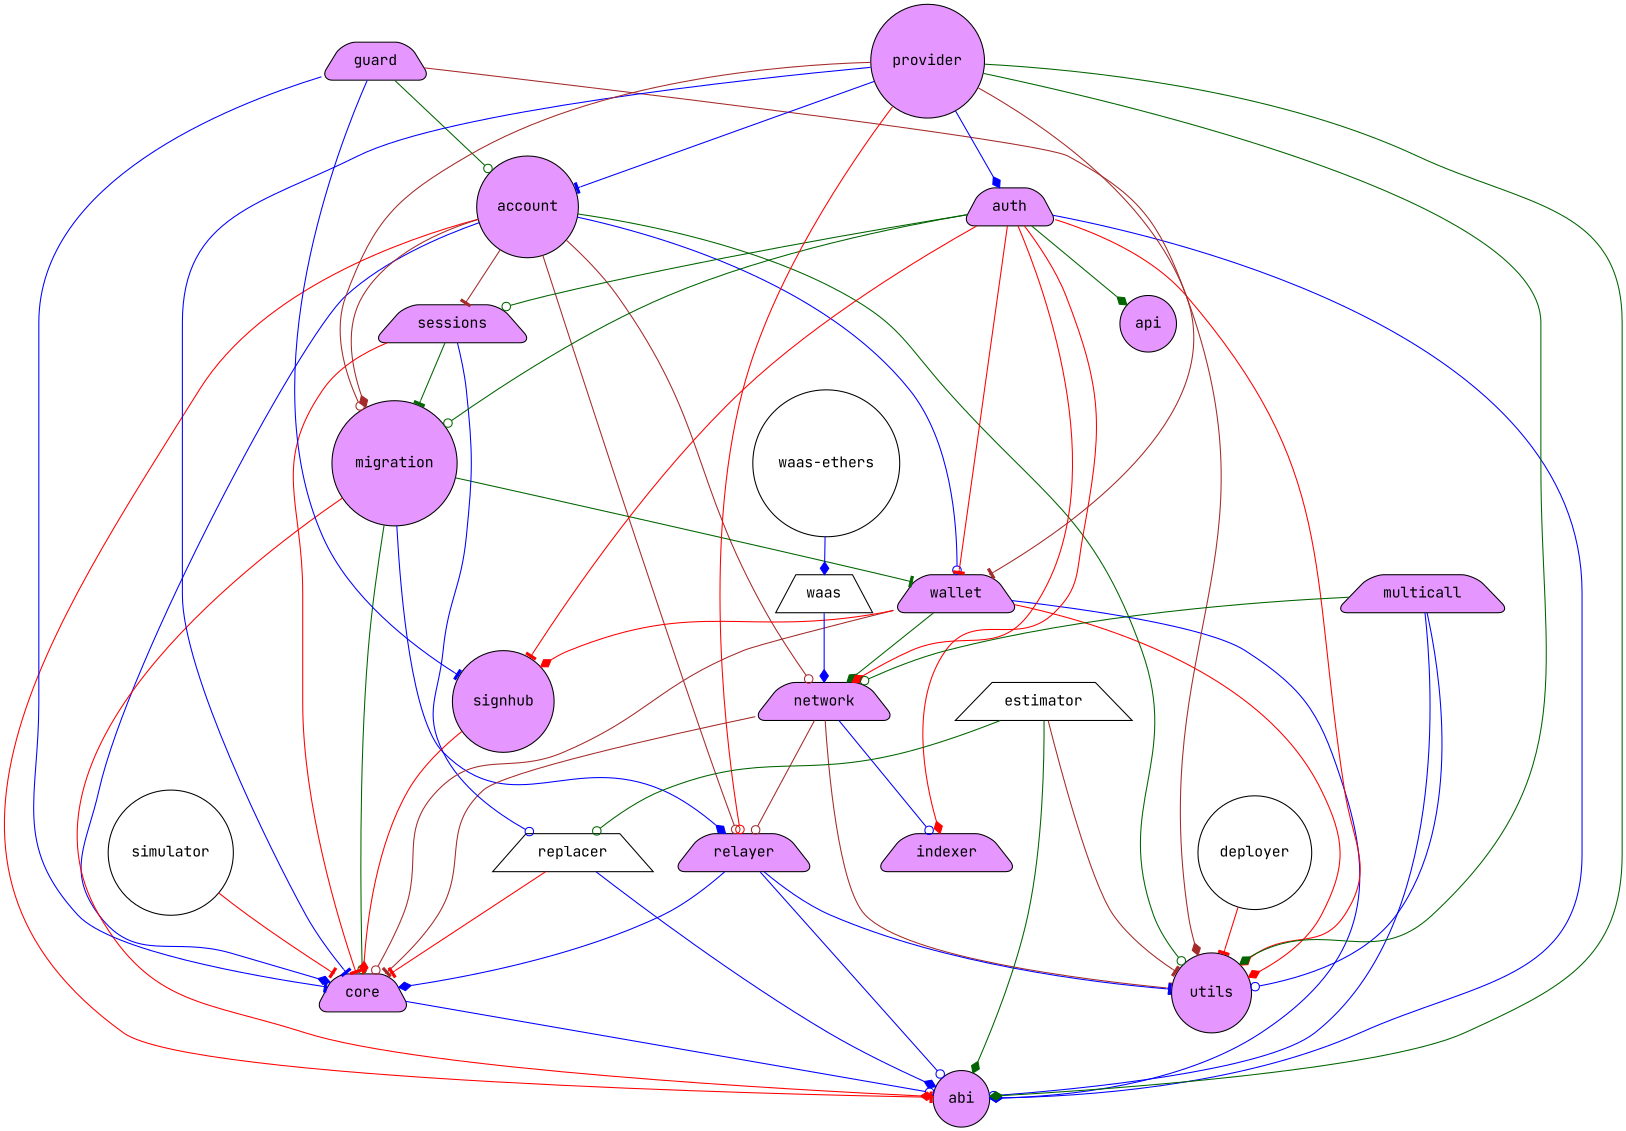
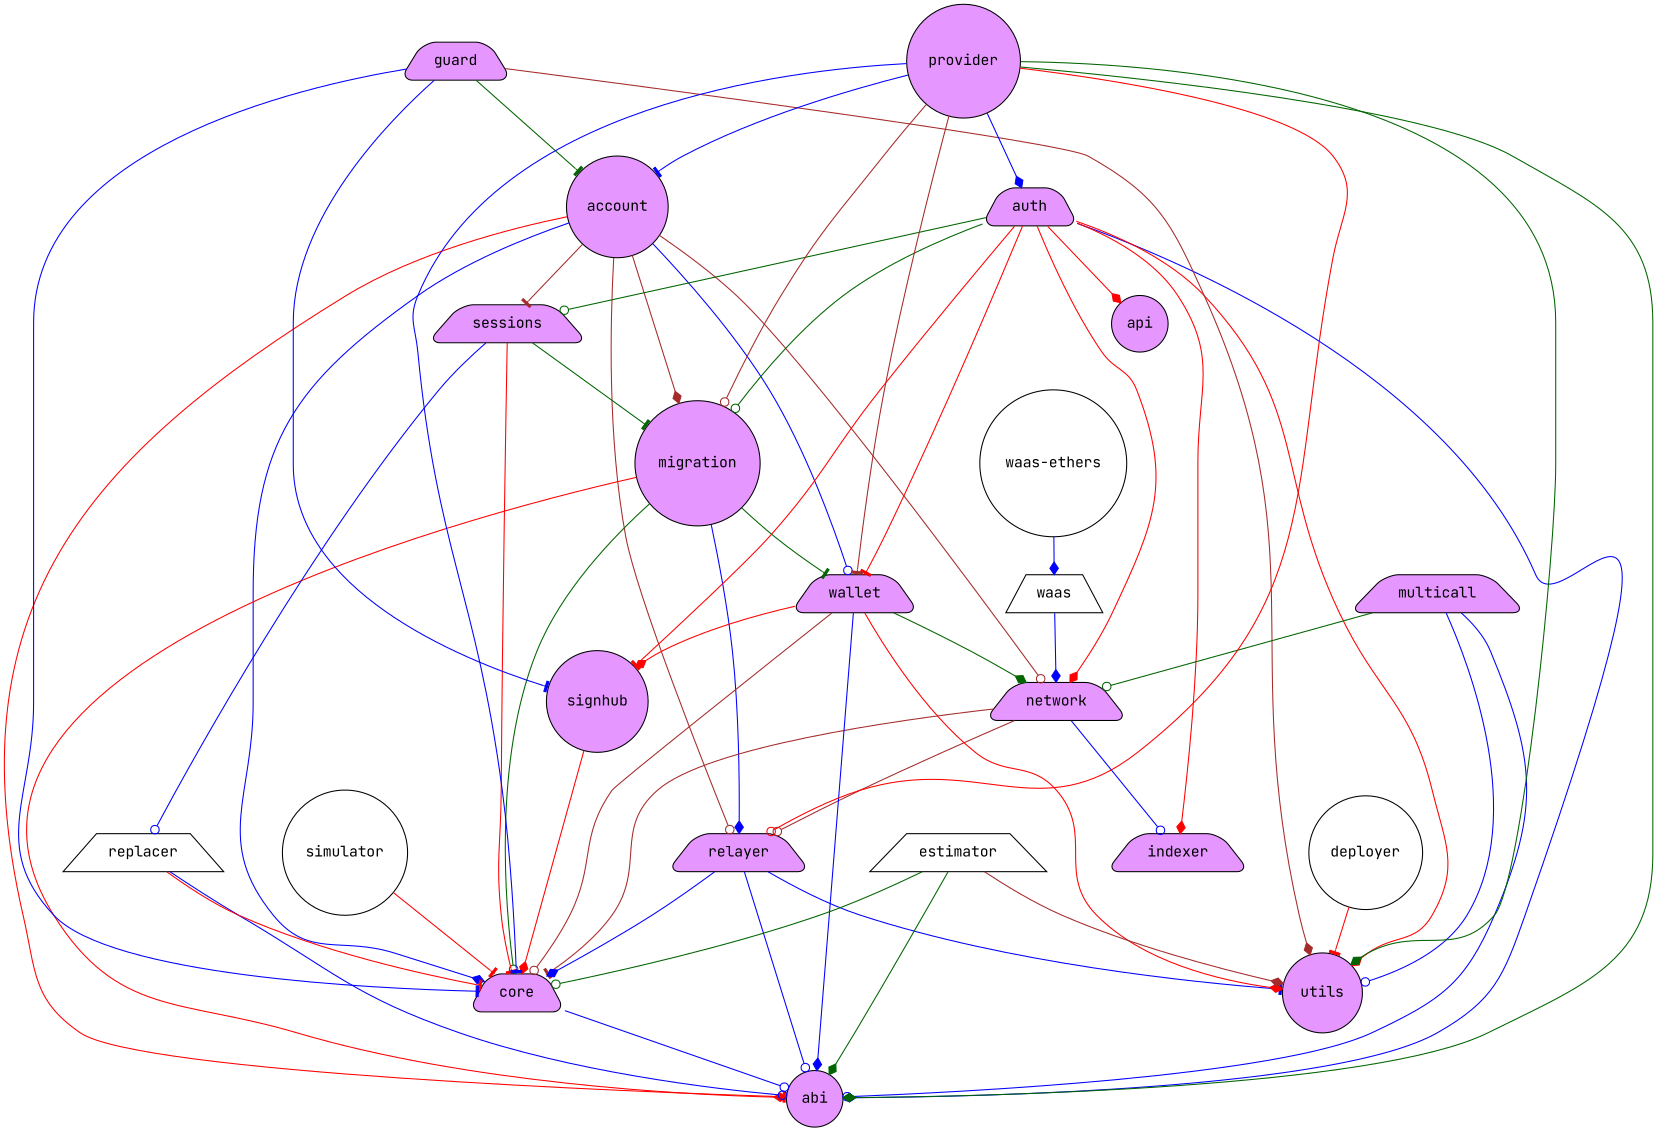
edge "guard" -> "account": arrowhead odot -> tee
edge "auth" -> "api": color darkgreen -> red
edge "account" -> "utils": removed
edge "estimator" -> "replacer": now "estimator" -> "core"
edge "estimator" -> "utils": arrowhead tee -> diamond
edge "network" -> "utils": removed
edge "replacer" -> "abi": arrowhead diamond -> odot
